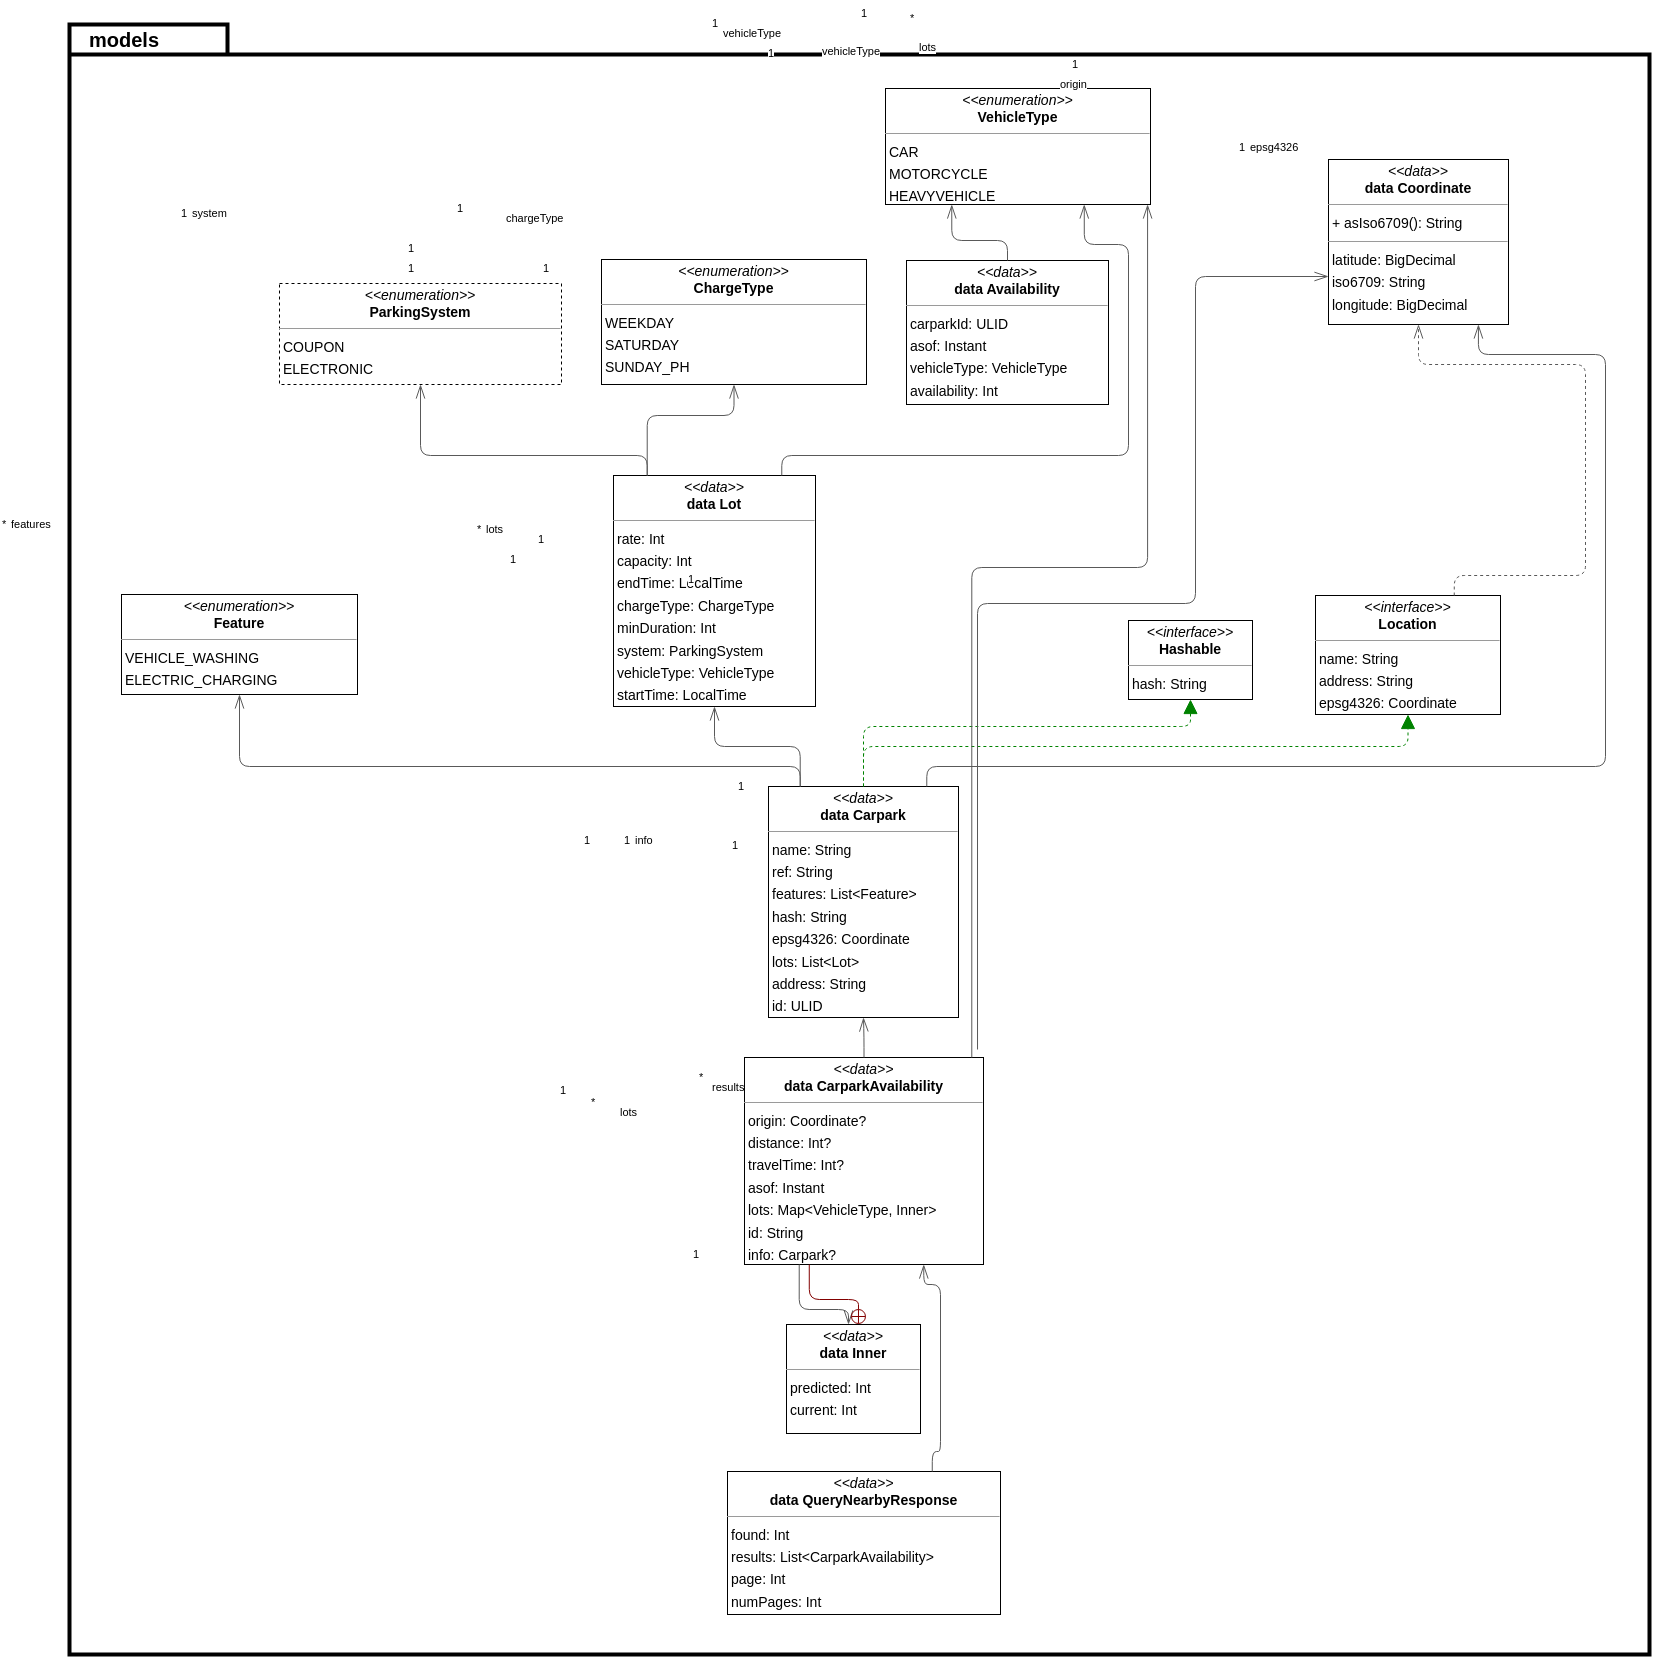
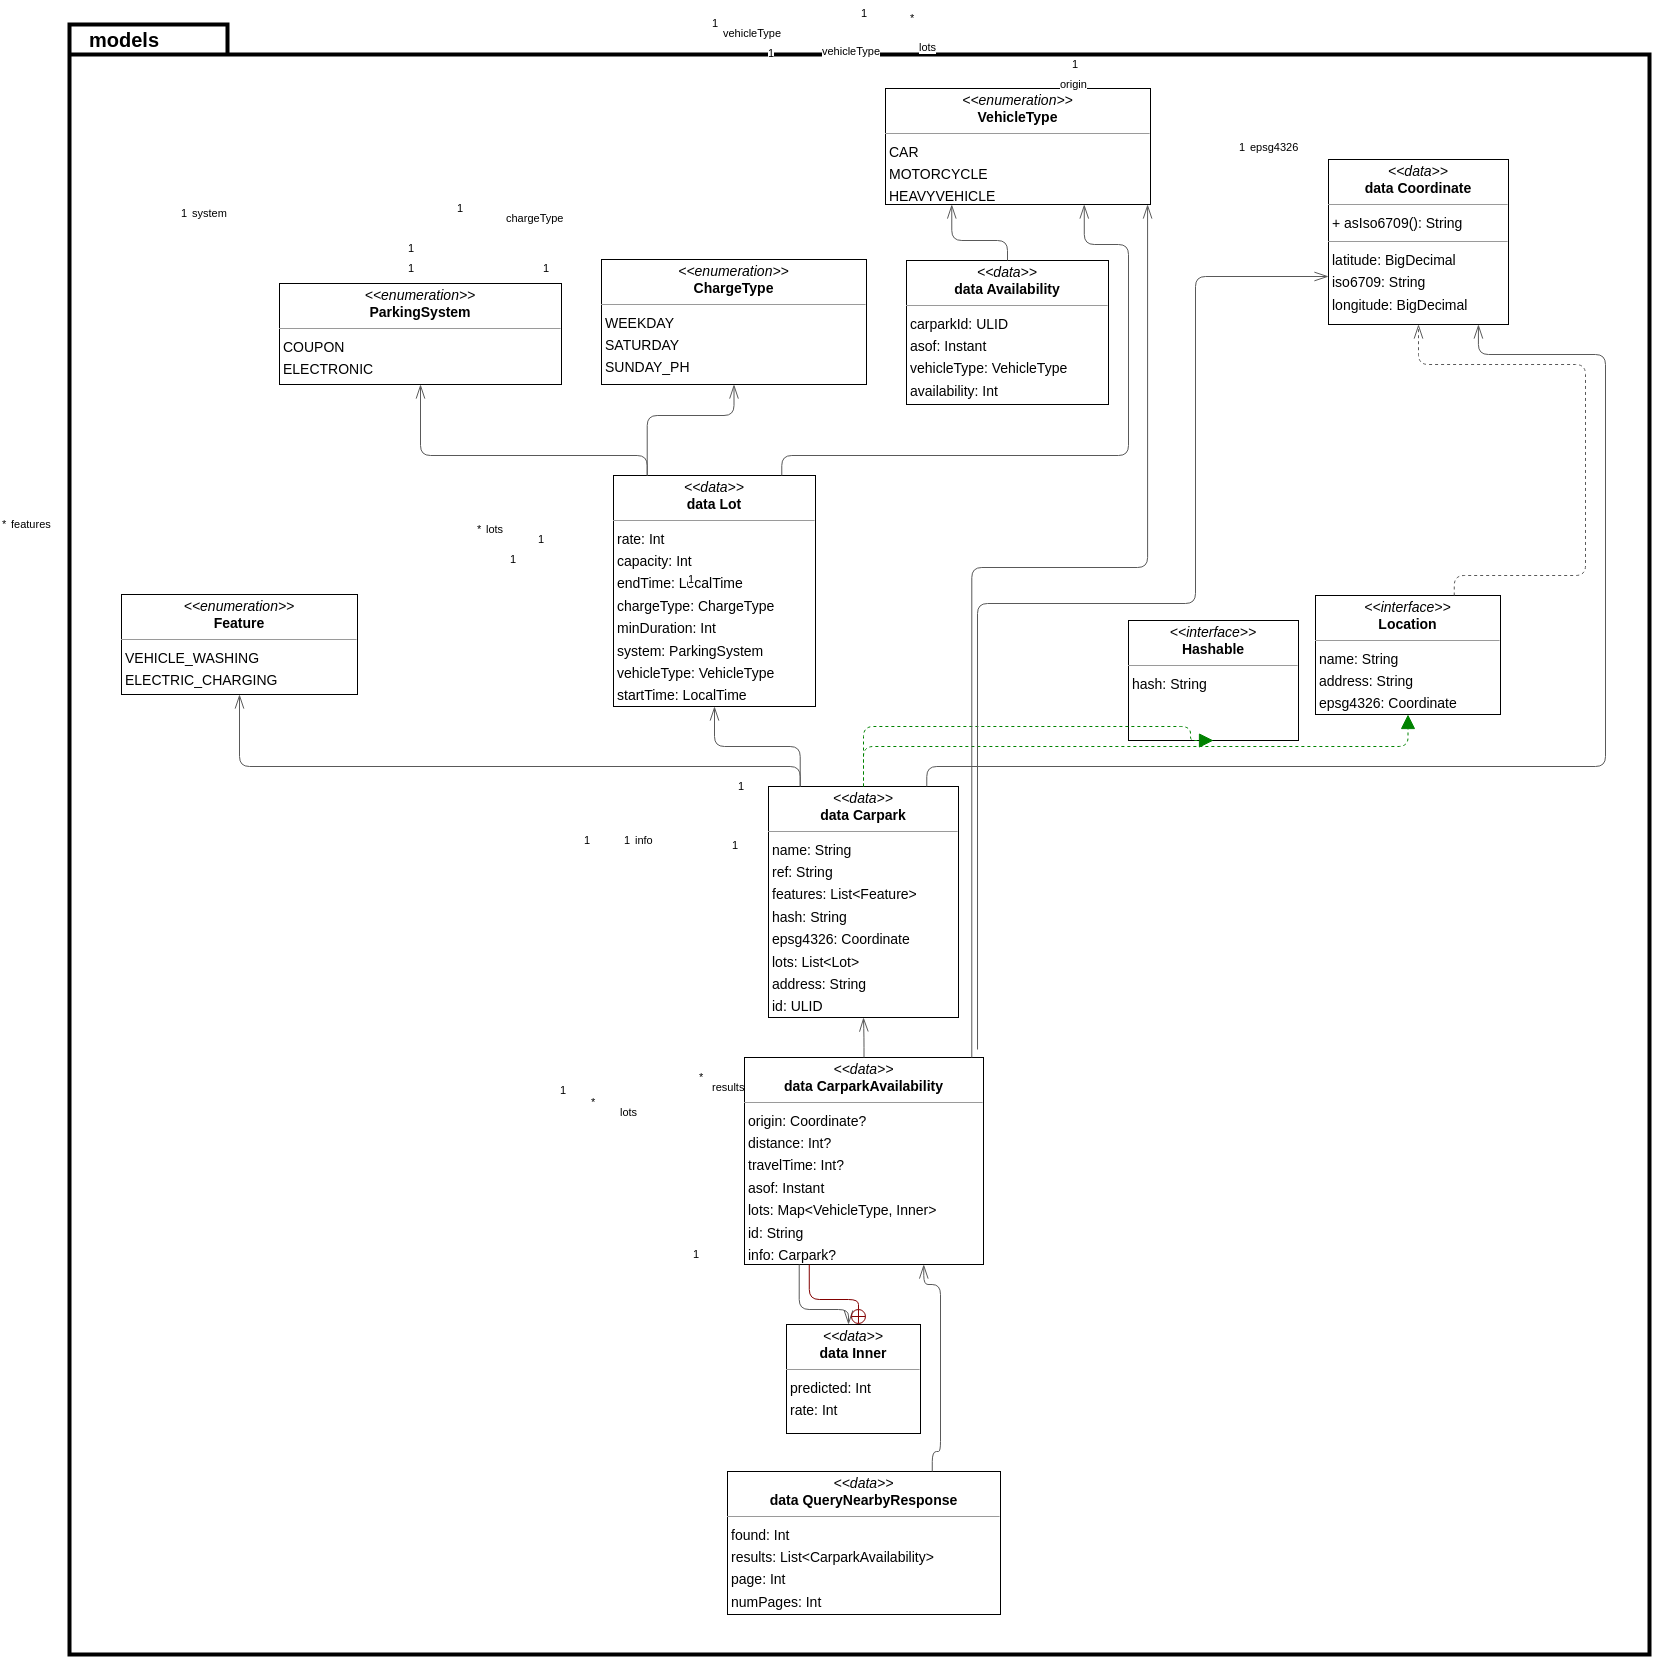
node "<<enumeration>> ParkingSystem COUPON ELECTRONIC": style dashed -> solid
node "<<interface>> Hashable hash: String": size 124x79 -> 170x120
node "<<data>> data Inner predicted: Int current: Int": label "<<data>> data Inner predicted: Int current: Int" -> "<<data>> data Inner predicted: Int rate: Int"
